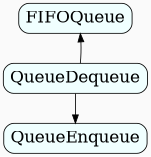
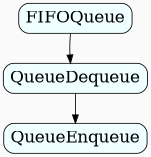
edge "QueueDequeue" -> "FIFOQueue": reversed
